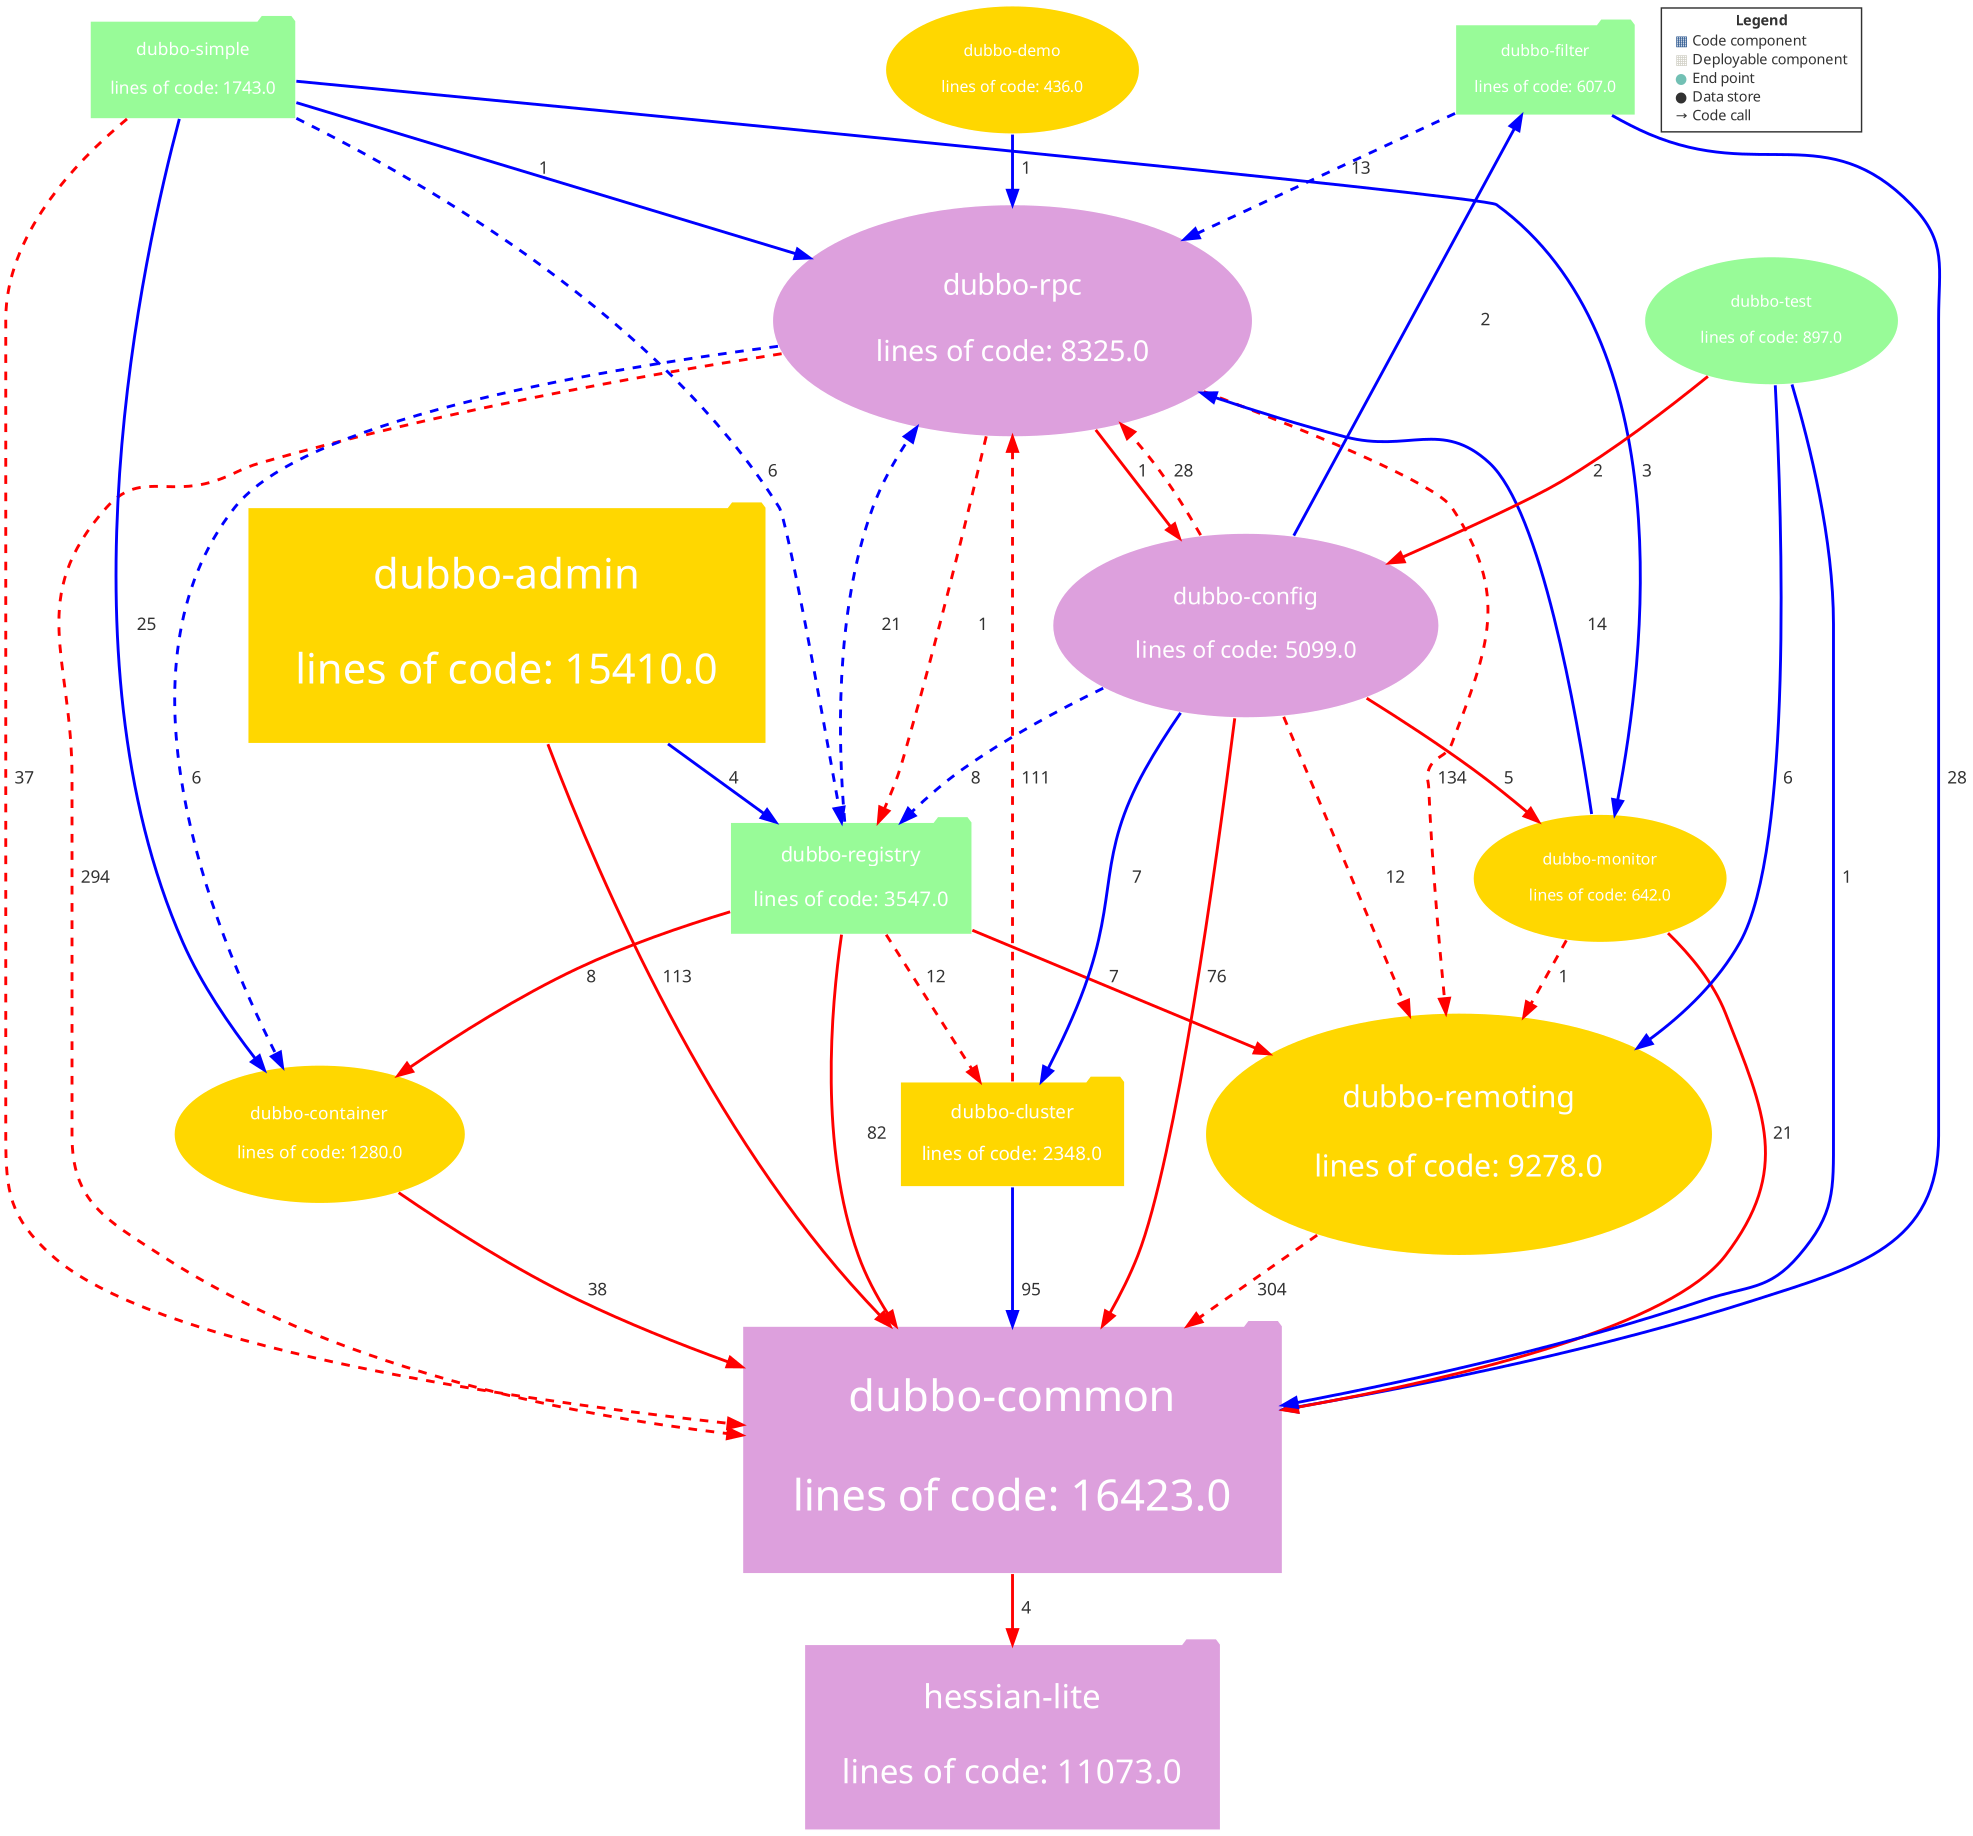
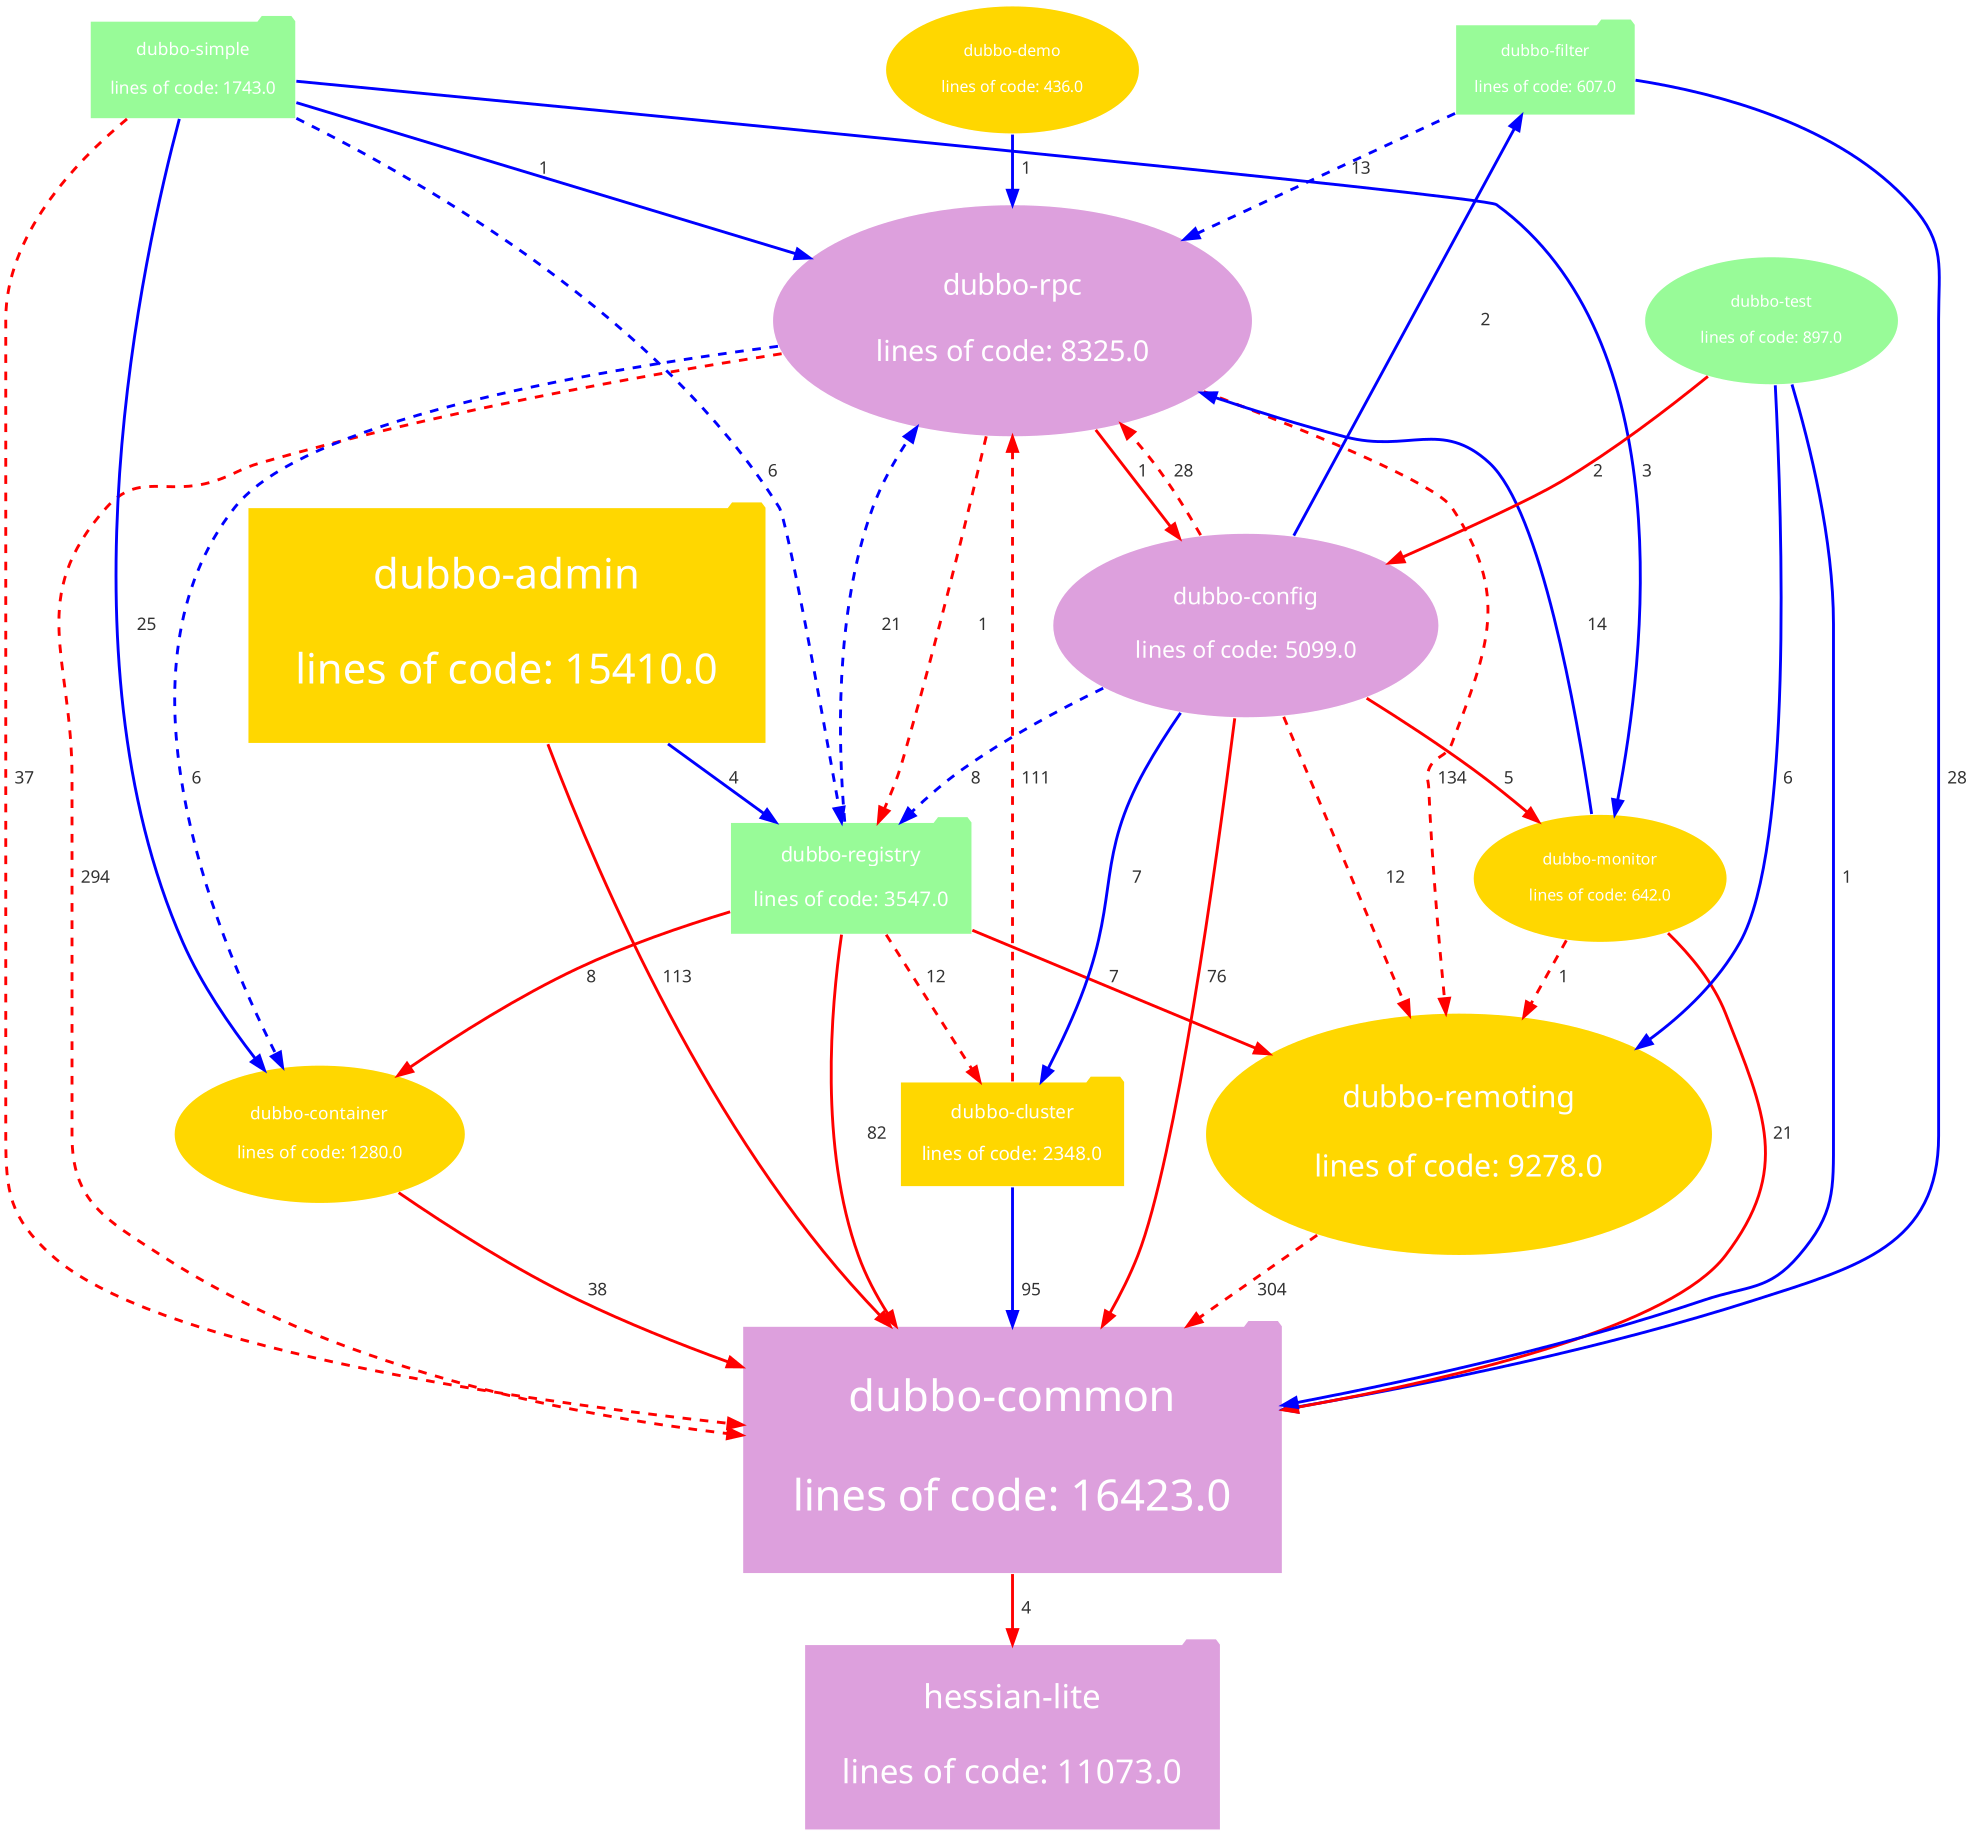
node "Legend": removed
